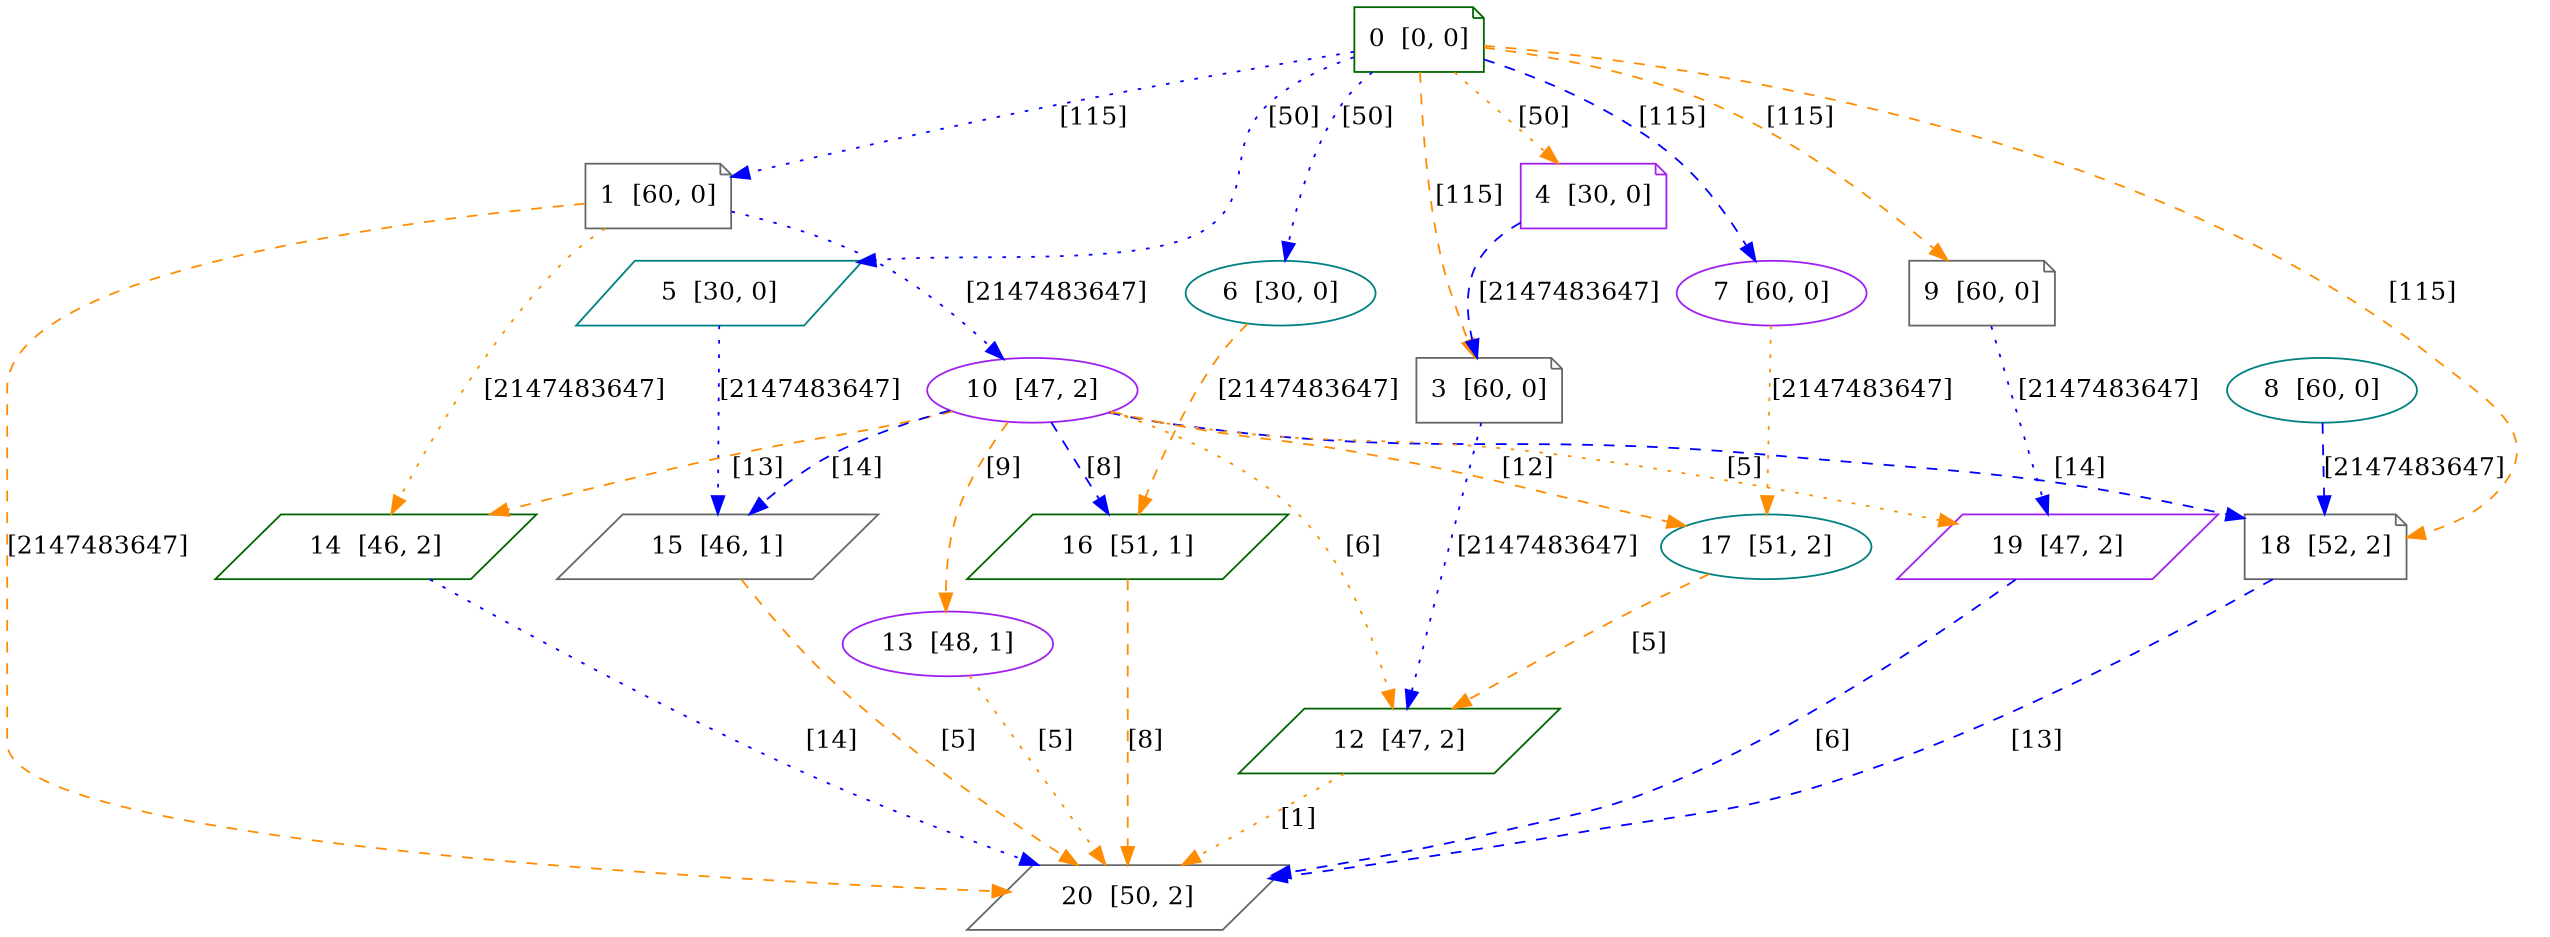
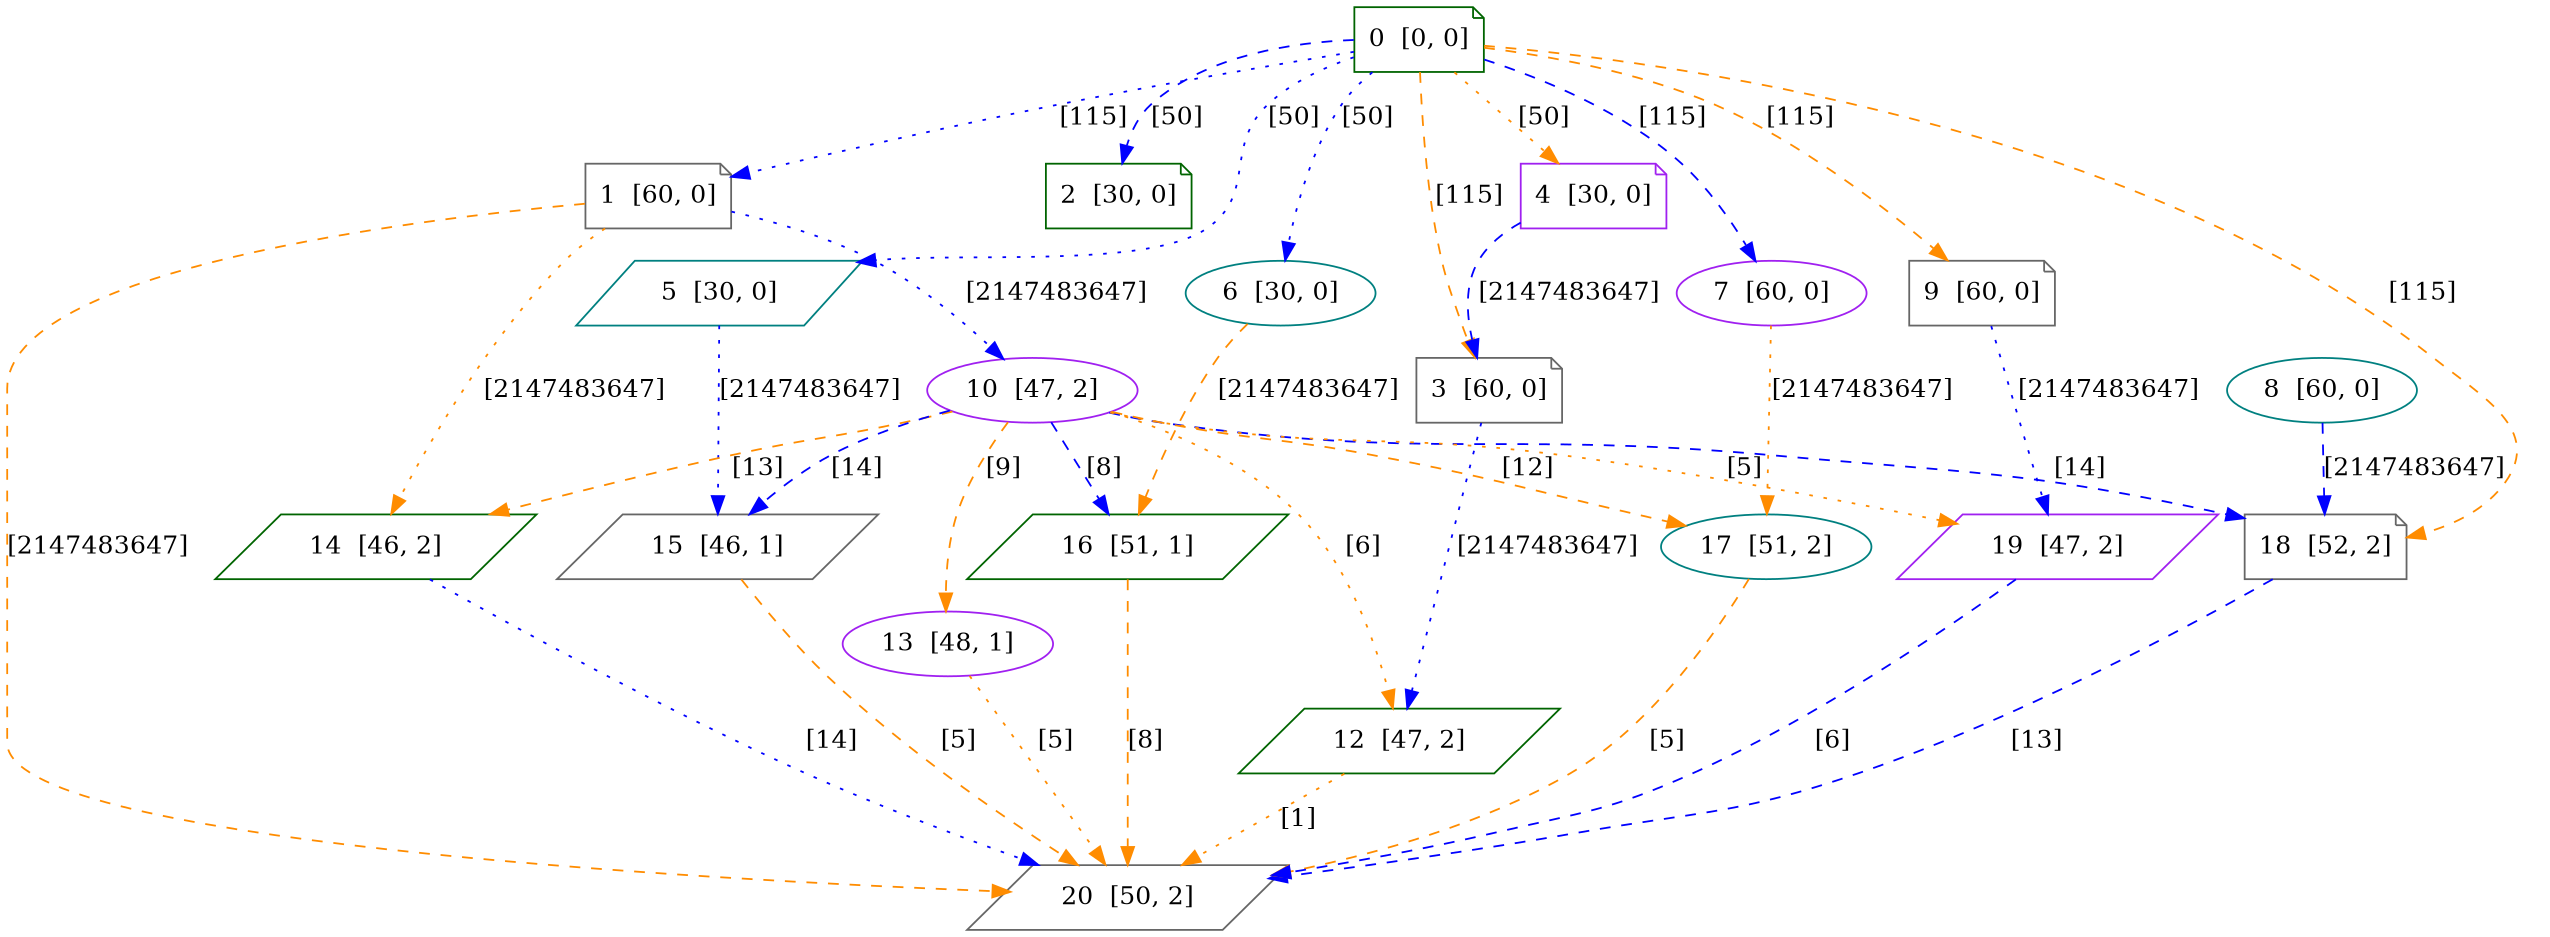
node "2  [30, 0]": added
edge "17  [51, 2]" -> "12  [47, 2]": now "17  [51, 2]" -> "20  [50, 2]"
